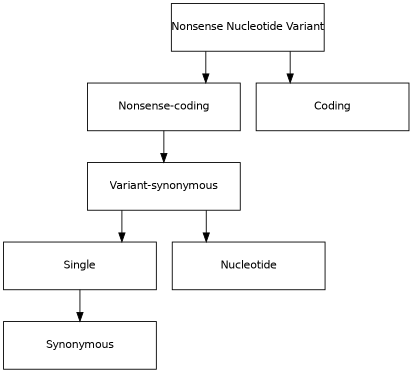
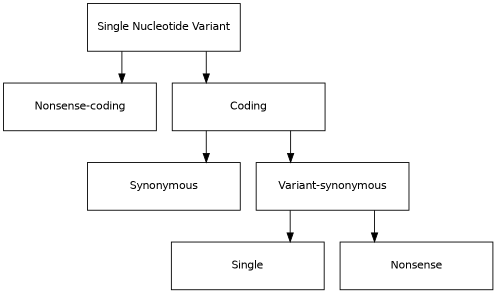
node "Nonsense Nucleotide Variant": label "Nonsense Nucleotide Variant" -> "Single Nucleotide Variant"
edge "Nonsense-coding" -> "Variant-synonymous": now "Coding" -> "Variant-synonymous"
node "Nucleotide": label "Nucleotide" -> "Nonsense"
edge "Single" -> "Synonymous": now "Coding" -> "Synonymous"
